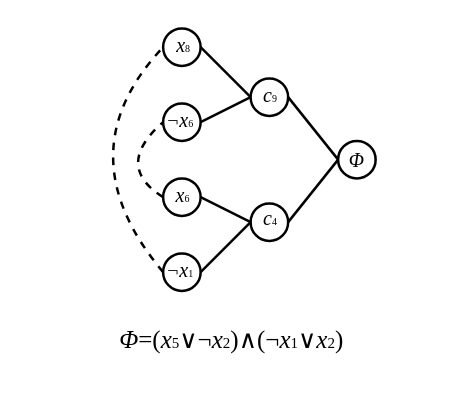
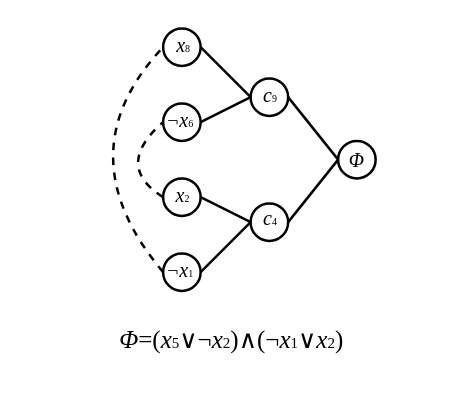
node "x6": label "x6" -> "x2"
